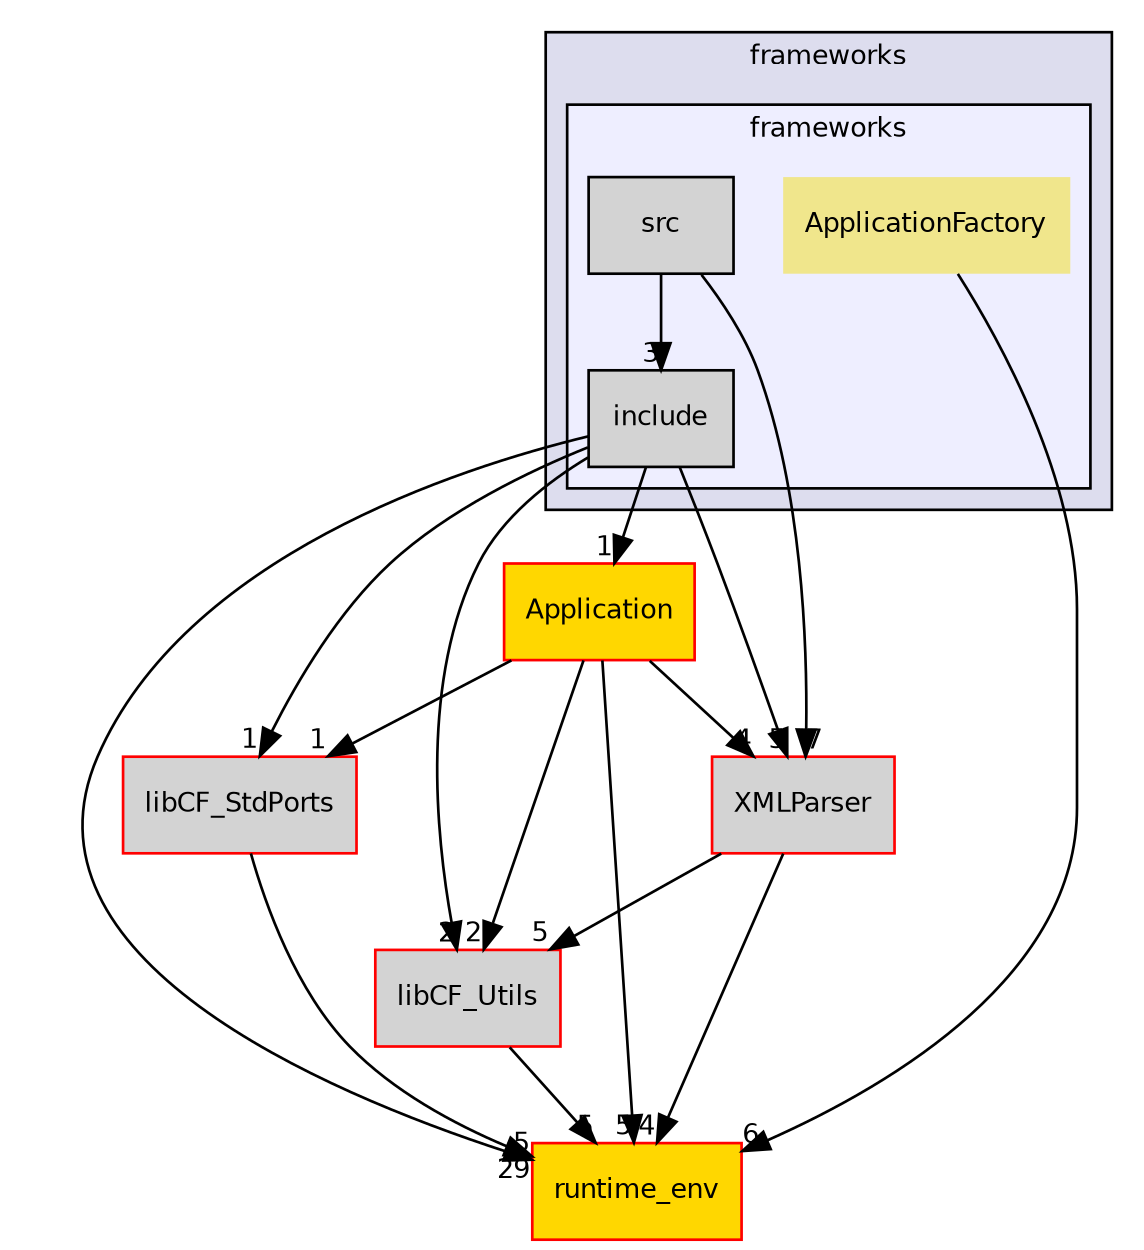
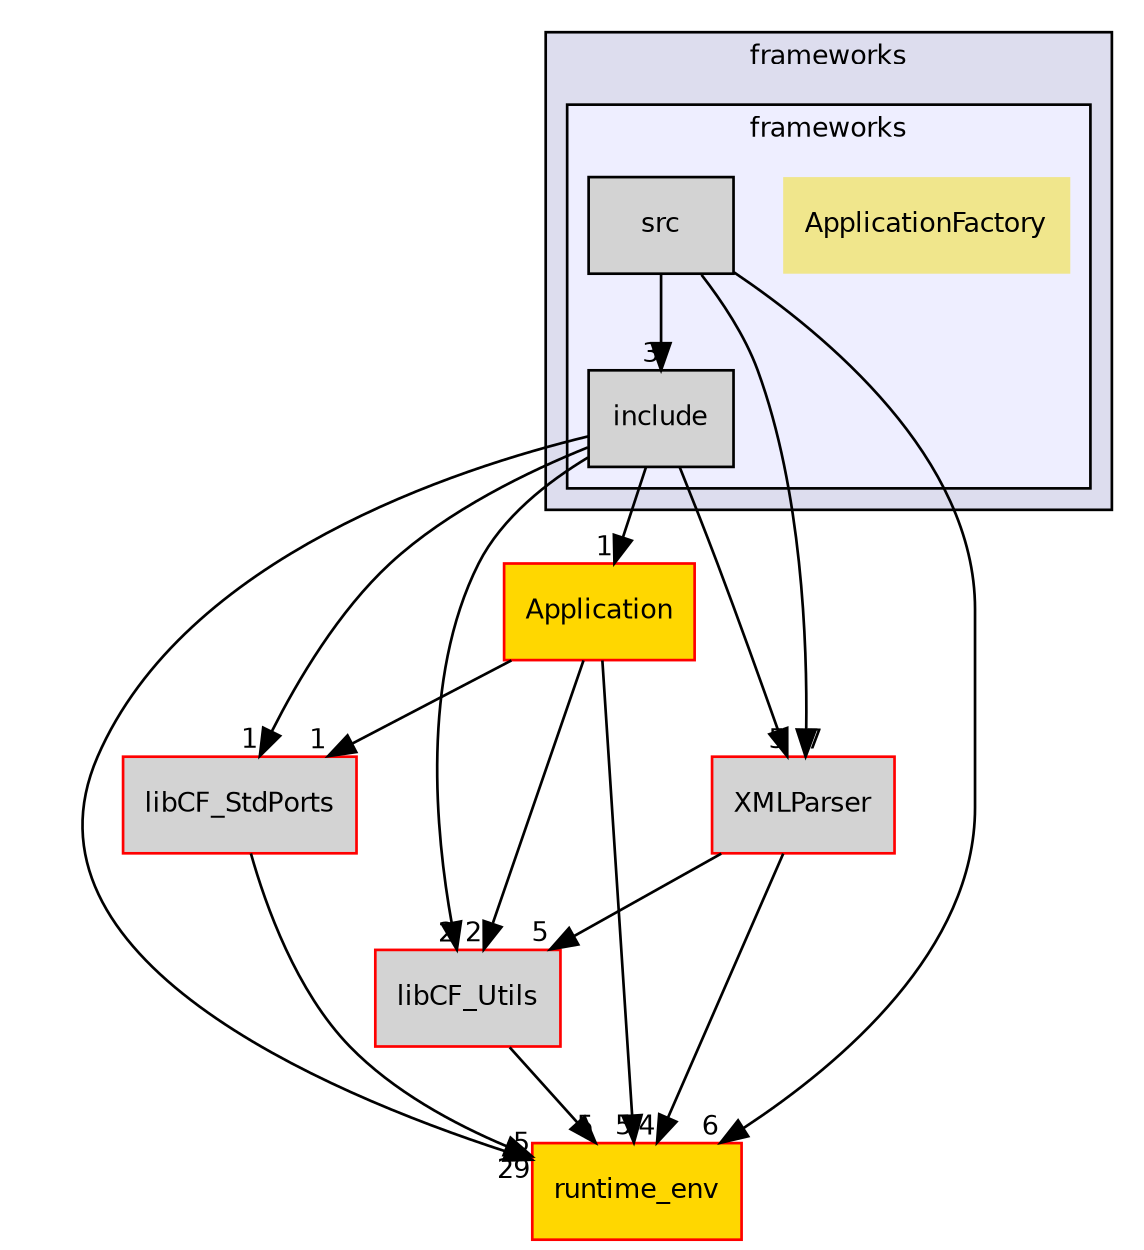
edge "Application" -> "XMLParser": removed
edge "ApplicationFactory" -> "runtime_env": now "src" -> "runtime_env"
